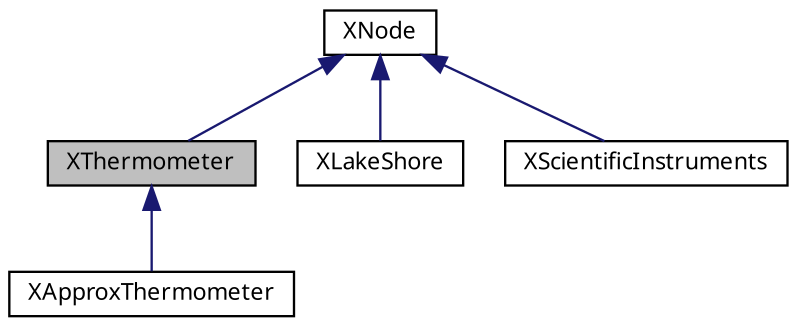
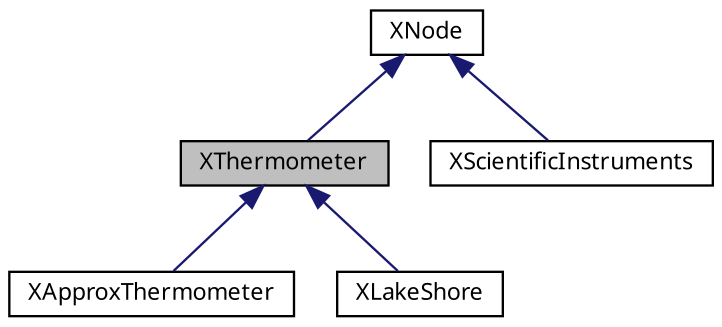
edge "XLakeShore" -> "XNode": now "XLakeShore" -> "XThermometer"
